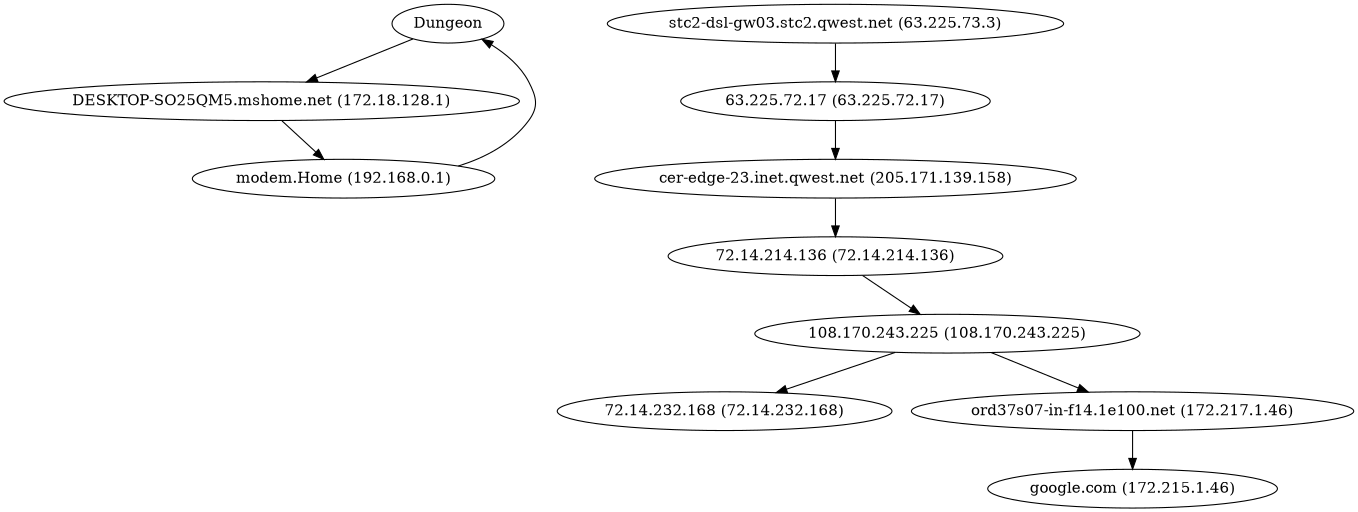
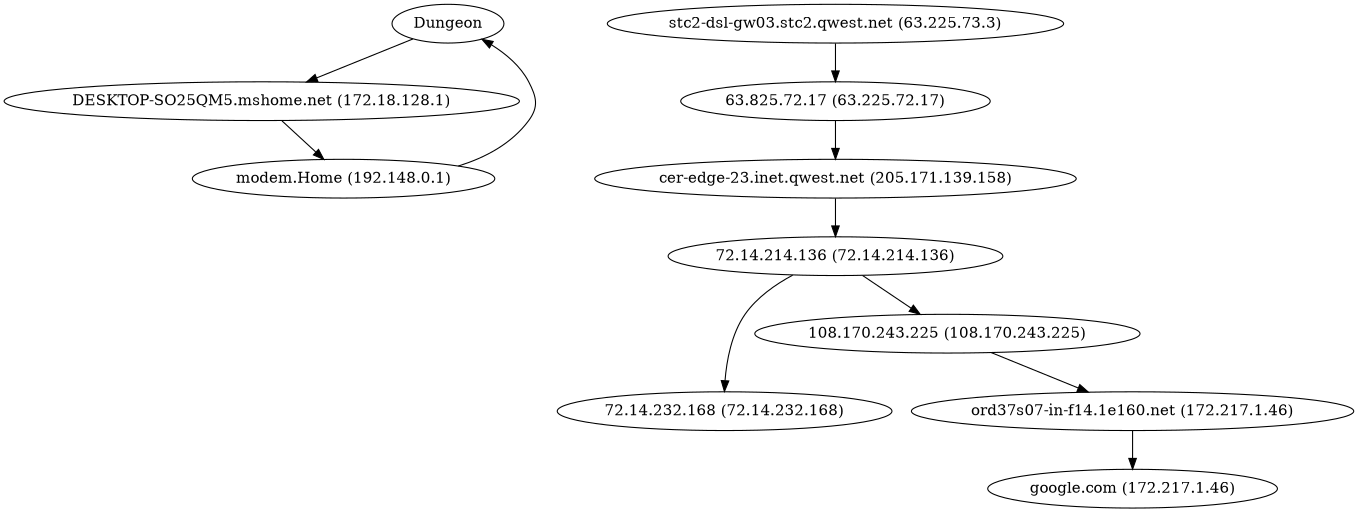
node "63.225.72.17 (63.225.72.17)": label "63.225.72.17 (63.225.72.17)" -> "63.825.72.17 (63.225.72.17)"
node "modem.Home (192.168.0.1)": label "modem.Home (192.168.0.1)" -> "modem.Home (192.148.0.1)"
edge "108.170.243.225 (108.170.243.225)" -> "72.14.232.168 (72.14.232.168)": now "72.14.214.136 (72.14.214.136)" -> "72.14.232.168 (72.14.232.168)"
node "ord37s07-in-f14.1e100.net (172.217.1.46)": label "ord37s07-in-f14.1e100.net (172.217.1.46)" -> "ord37s07-in-f14.1e160.net (172.217.1.46)"
node "google.com (172.215.1.46)": label "google.com (172.215.1.46)" -> "google.com (172.217.1.46)"
